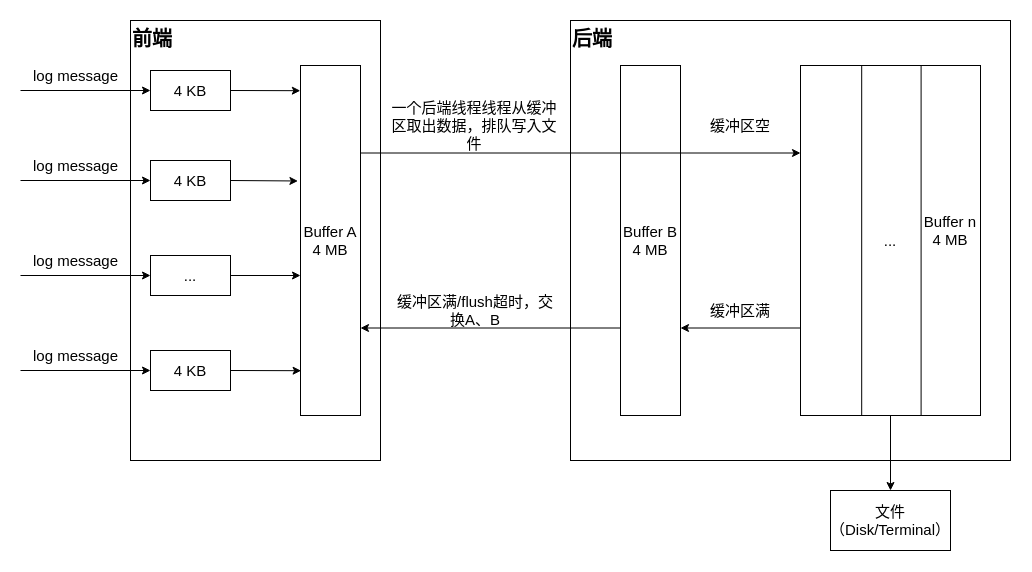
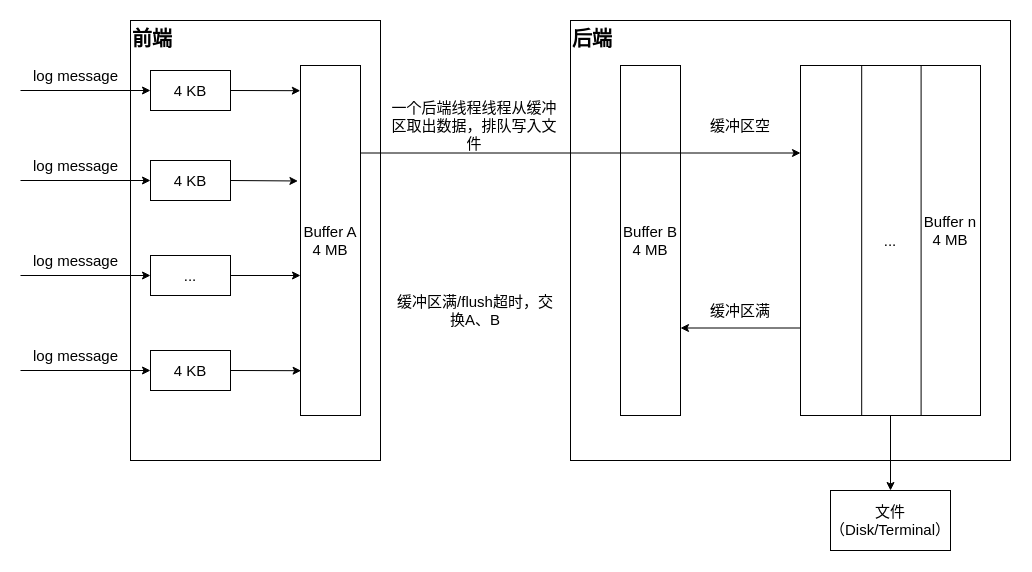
edge "Buffer B4 MB" -> "Buffer A 4 MB": removed
